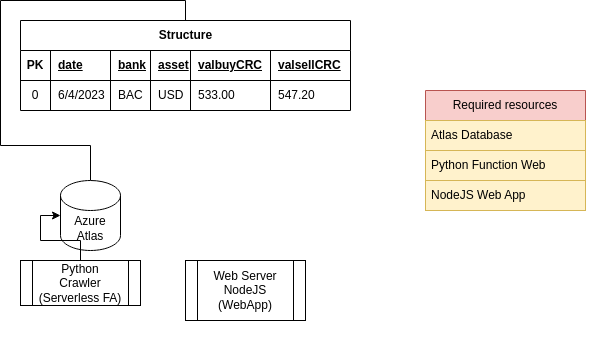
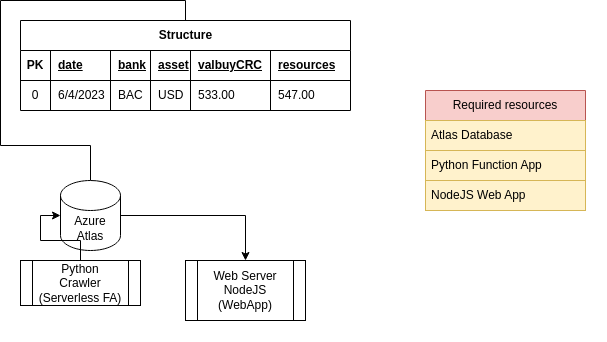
node "valsellCRC": label "valsellCRC" -> "resources"
node "547.20": label "547.20" -> "547.00"
node "Python Function Web": label "Python Function Web" -> "Python Function App"
edge "Azure Atlas" -> "Web Server NodeJS (WebApp)": added
